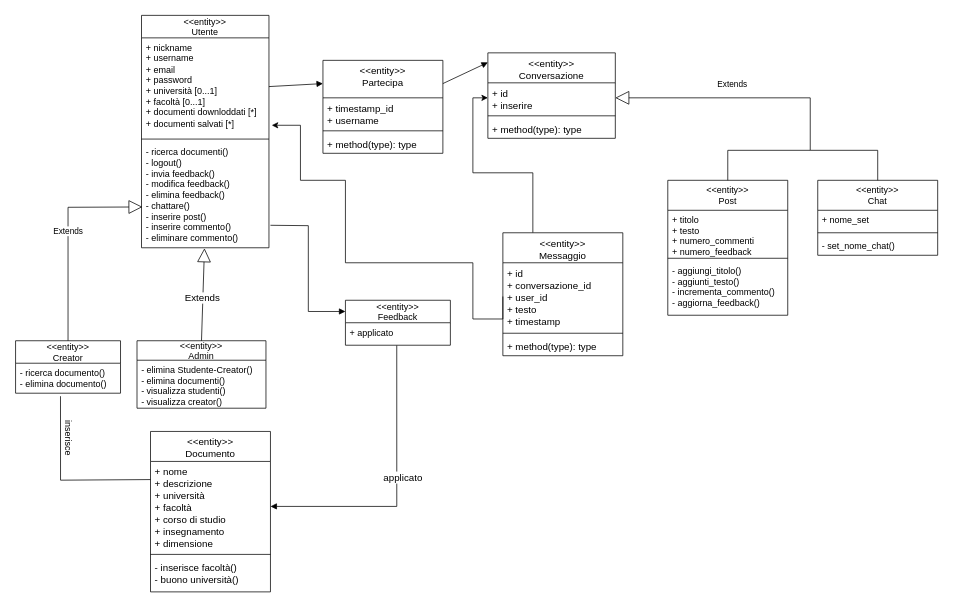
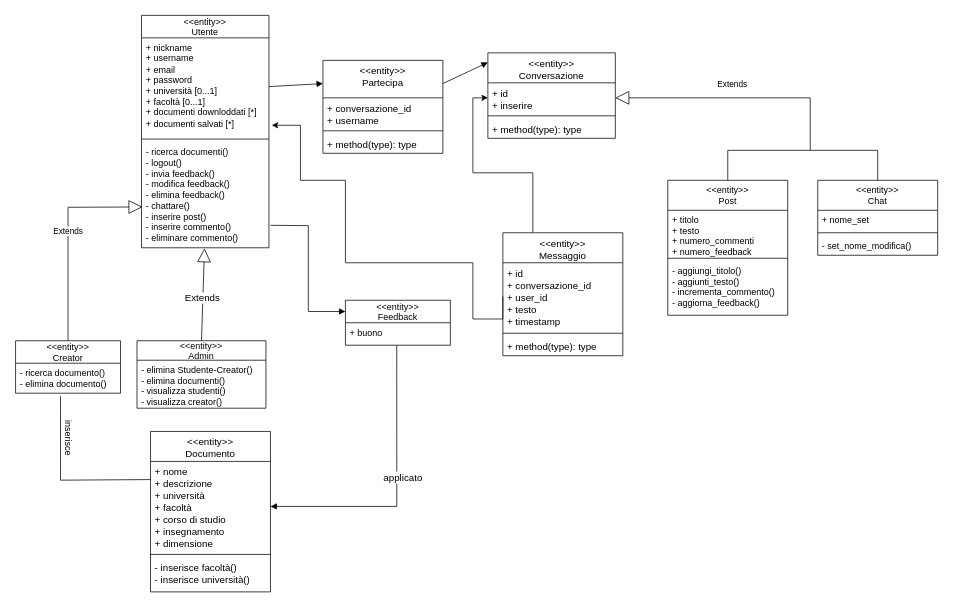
node "+ timestamp_id + username": label "+ timestamp_id + username" -> "+ conversazione_id + username"
node "- set_nome_chat()": label "- set_nome_chat()" -> "- set_nome_modifica()"
node "+ applicato": label "+ applicato" -> "+ buono"
node "- inserisce facoltà() - buono università()": label "- inserisce facoltà() - buono università()" -> "- inserisce facoltà() - inserisce università()"
